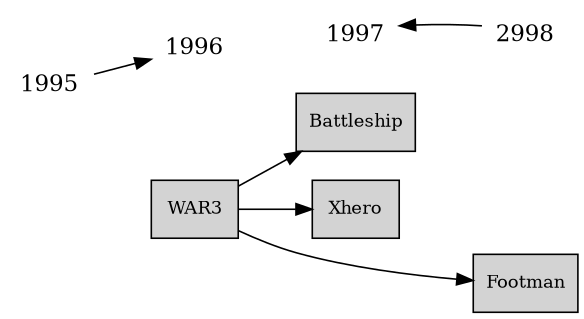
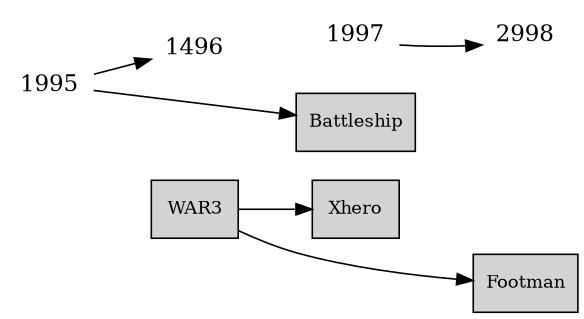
edge "2998" -> "1997": reversed
node "1996": label "1996" -> "1496"
edge "WAR3" -> "Battleship": now "1995" -> "Battleship"
